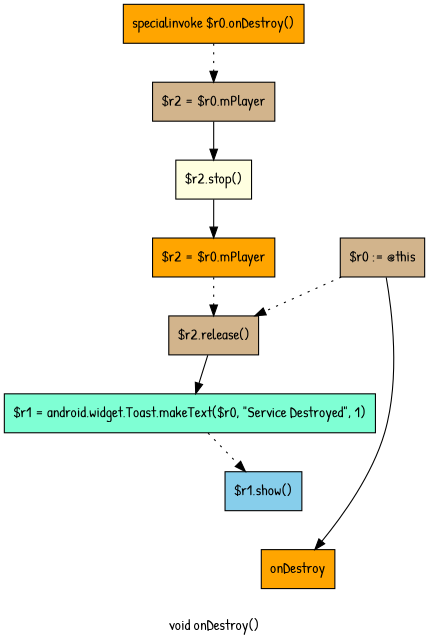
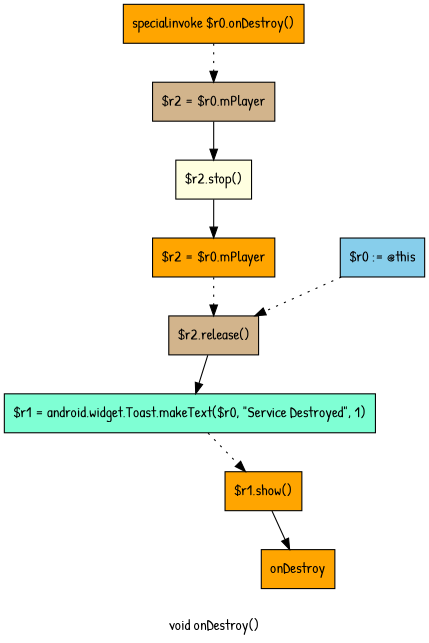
node "$r0 := @this": fillcolor tan -> skyblue
edge "$r0 := @this" -> "onDestroy": now "$r1.show()" -> "onDestroy"
node "$r1.show()": fillcolor skyblue -> orange
